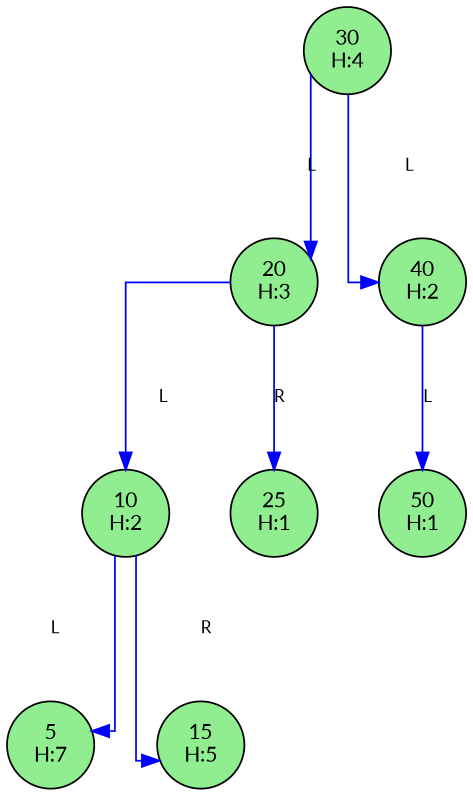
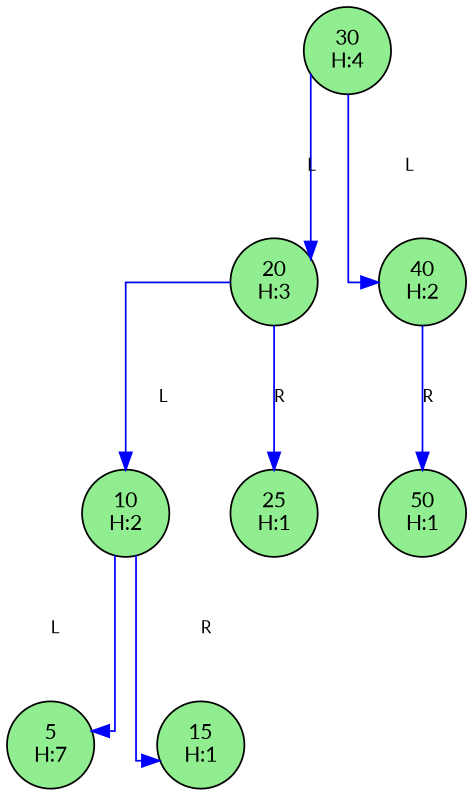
edge "40 H:2" -> "50 H:1": label "L" -> "R"
node "15 H:5": label "15 H:5" -> "15 H:1"
